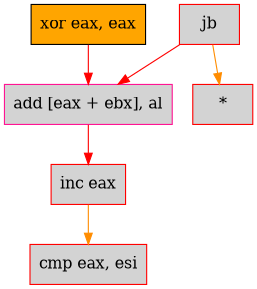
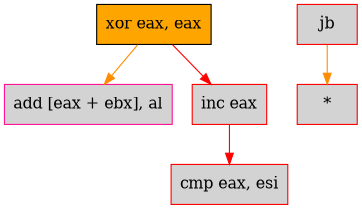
edge "xor eax, eax" -> "add [eax + ebx], al": color red -> darkorange
edge "jb" -> "add [eax + ebx], al": removed
edge "add [eax + ebx], al" -> "inc eax": now "xor eax, eax" -> "inc eax"
edge "inc eax" -> "cmp eax, esi": color darkorange -> red
